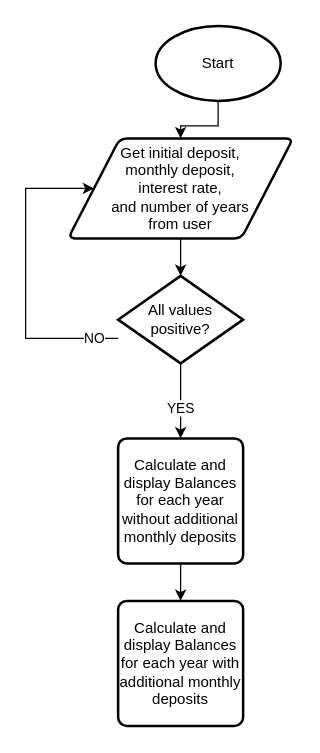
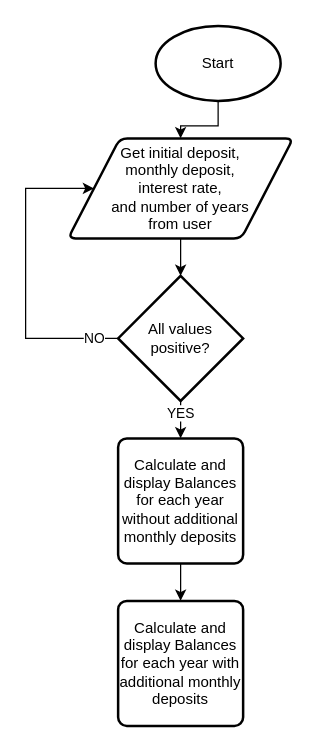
node "All values positive?": size 125x88 -> 125x125
